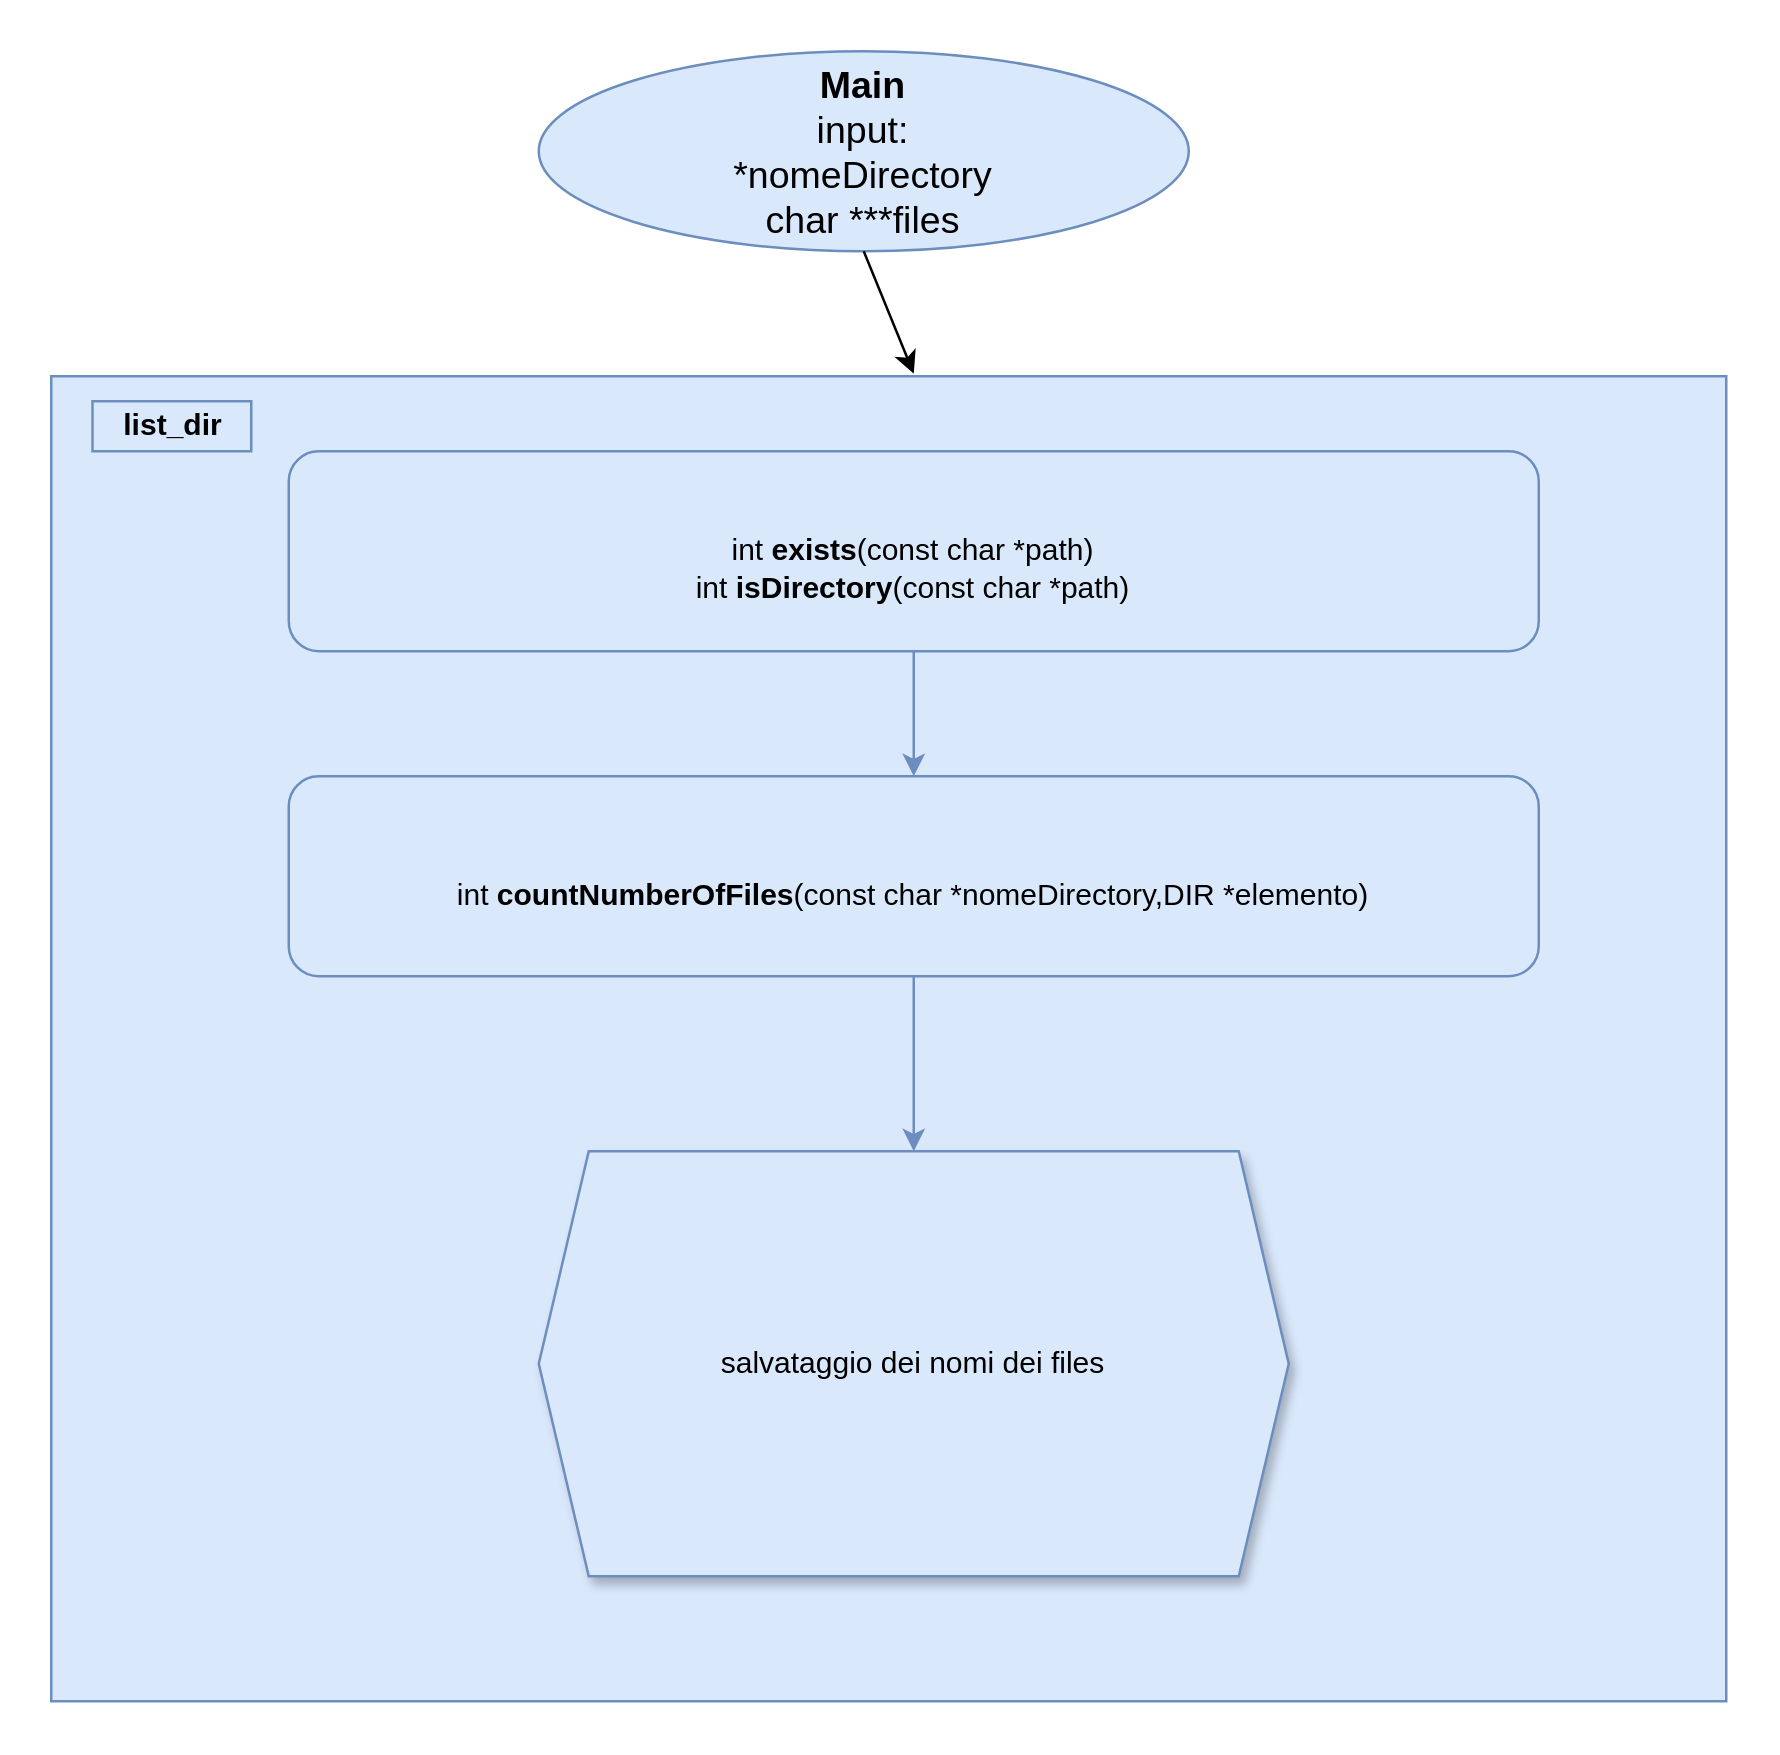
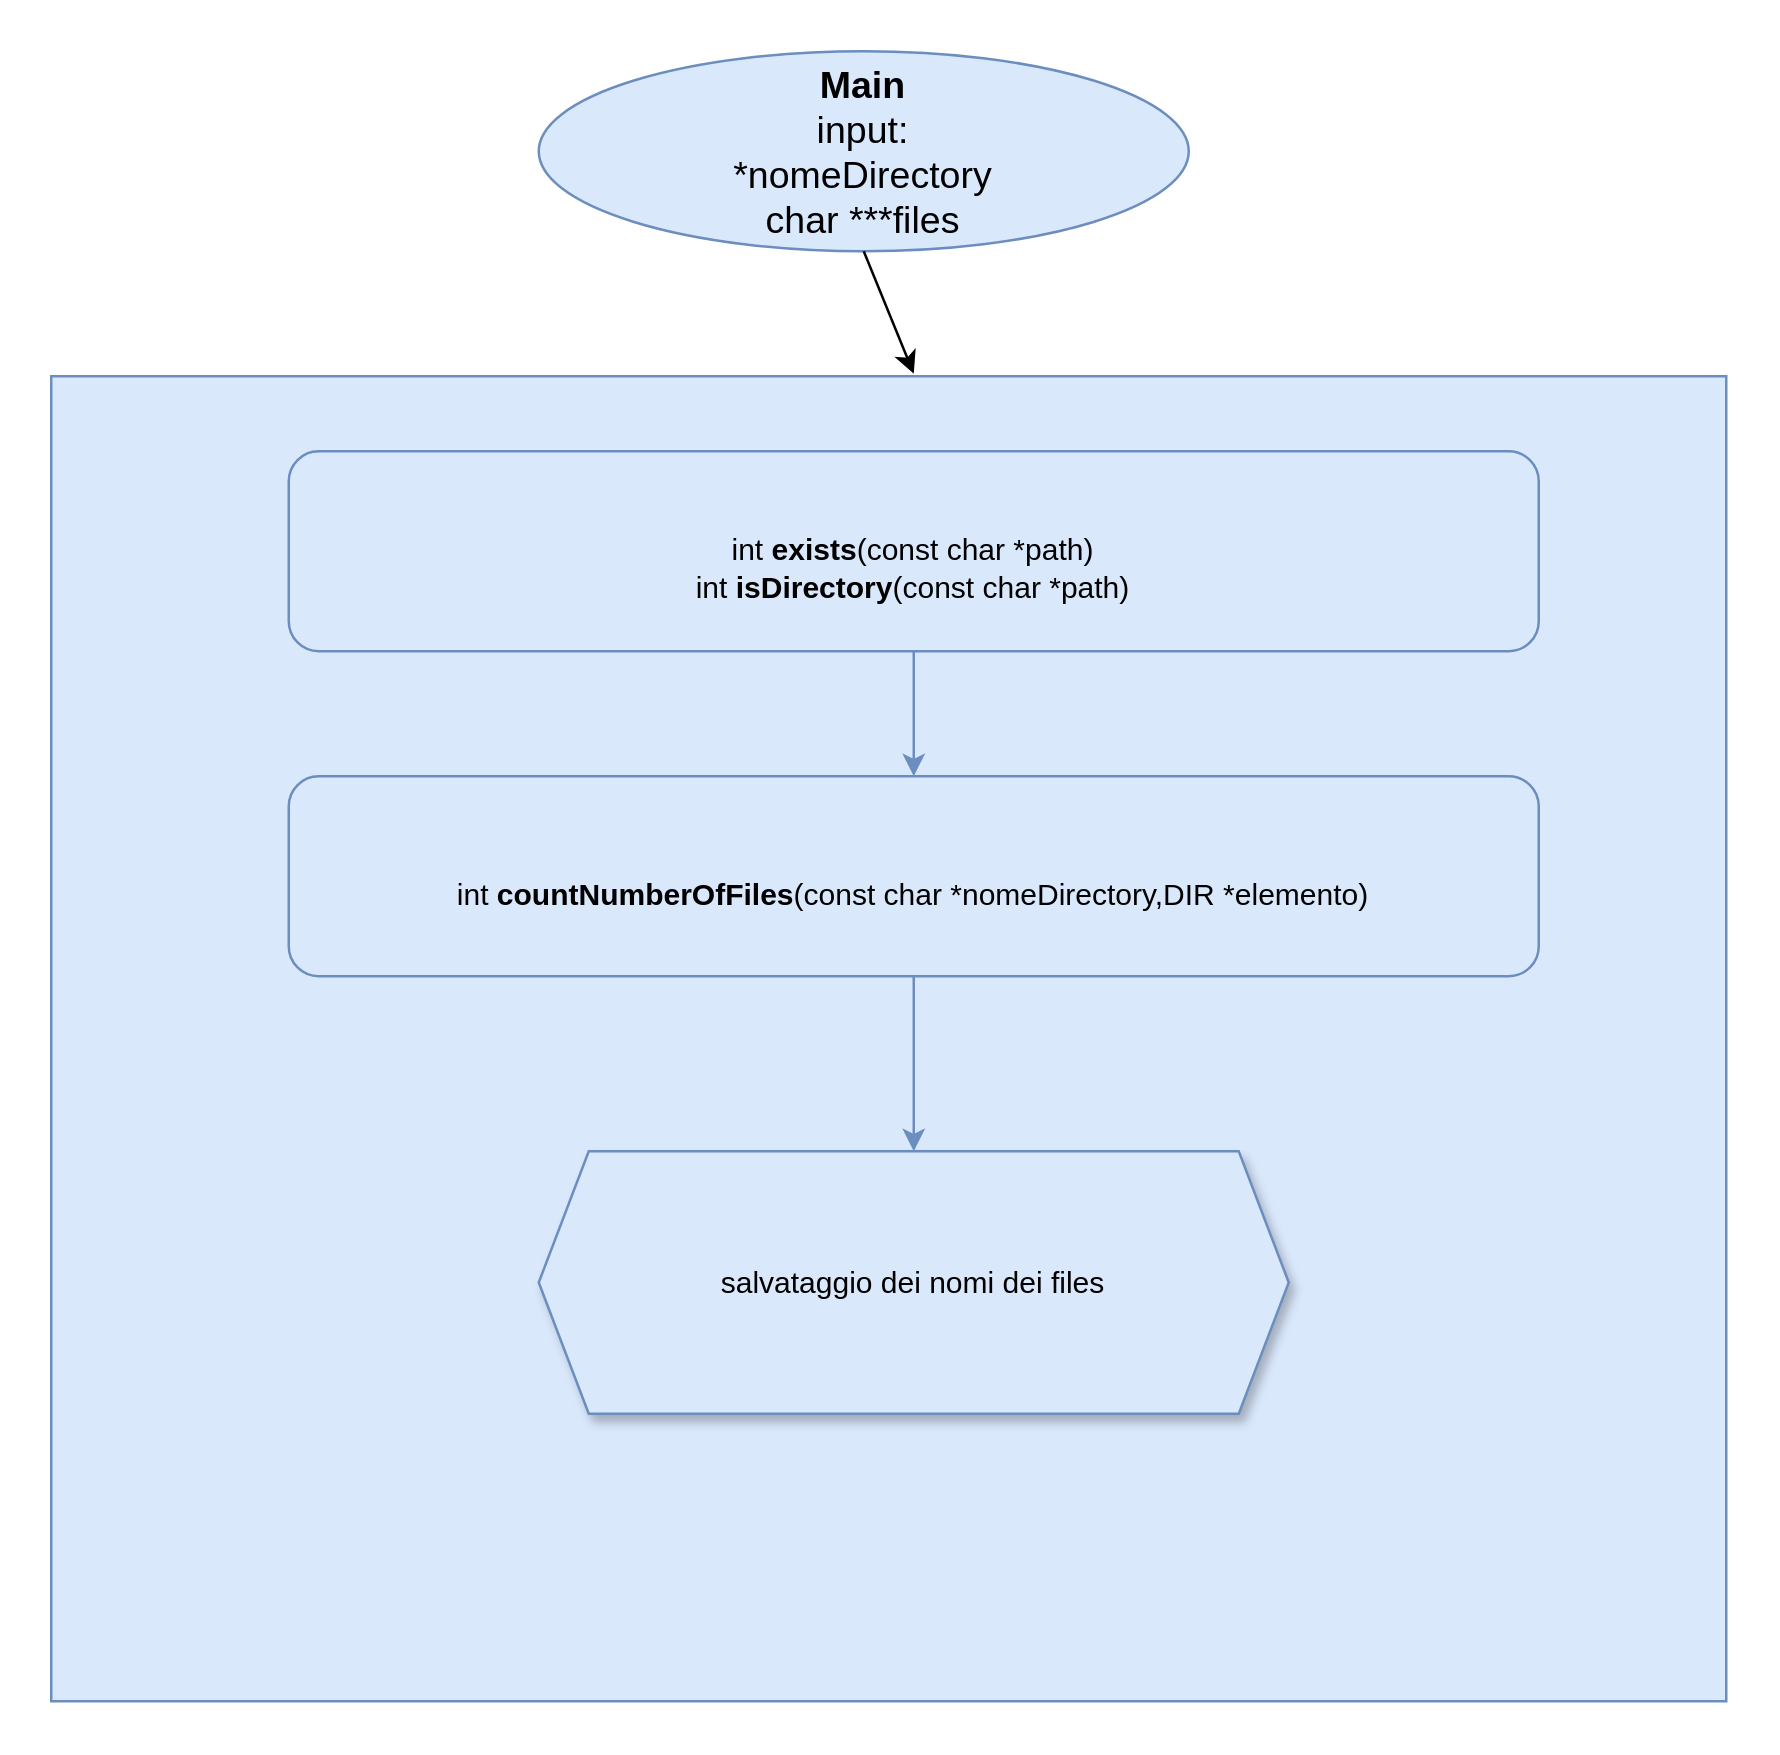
node "list_dir": removed
node "salvataggio dei nomi dei files": size 750x425 -> 750x263
